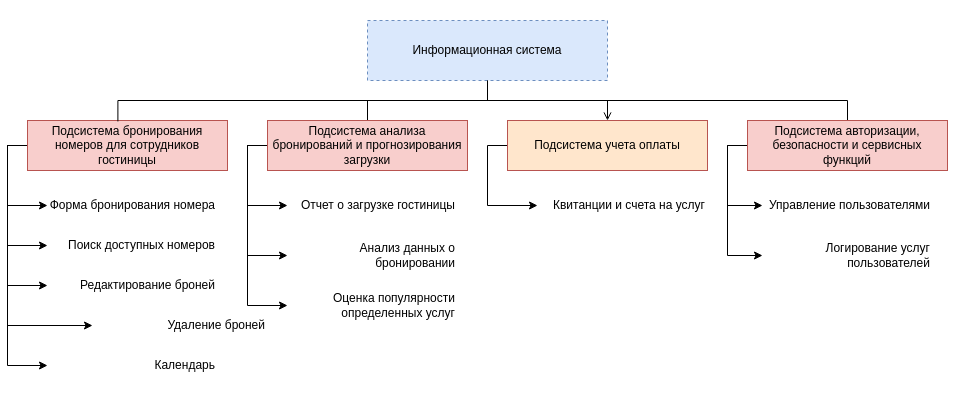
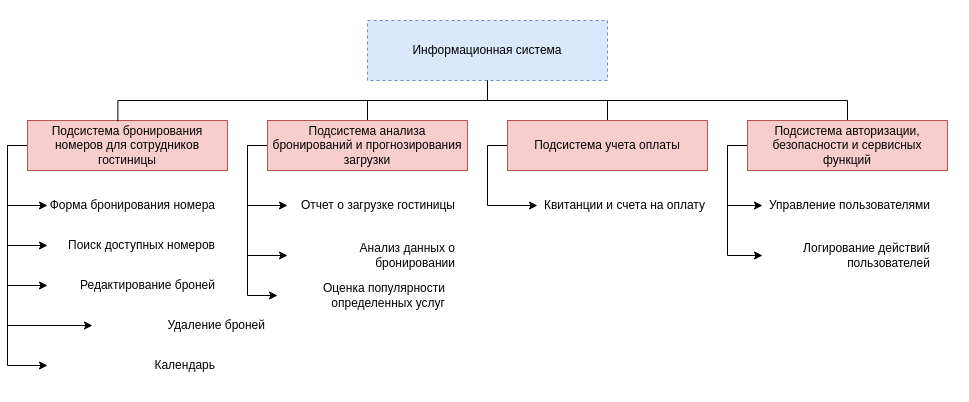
edge "Информационная система" -> "Подсистема учета оплаты": arrowhead open -> none
node "Подсистема учета оплаты": fillcolor #ffe6cc -> #f8cecc
node "Квитанции и счета на услуг": label "Квитанции и счета на услуг" -> "Квитанции и счета на оплату"
node "Логирование услуг пользователей": label "Логирование услуг пользователей" -> "Логирование действий пользователей"
node "Оценка популярности определенных услуг": moved (373, 306) -> (363, 296)
